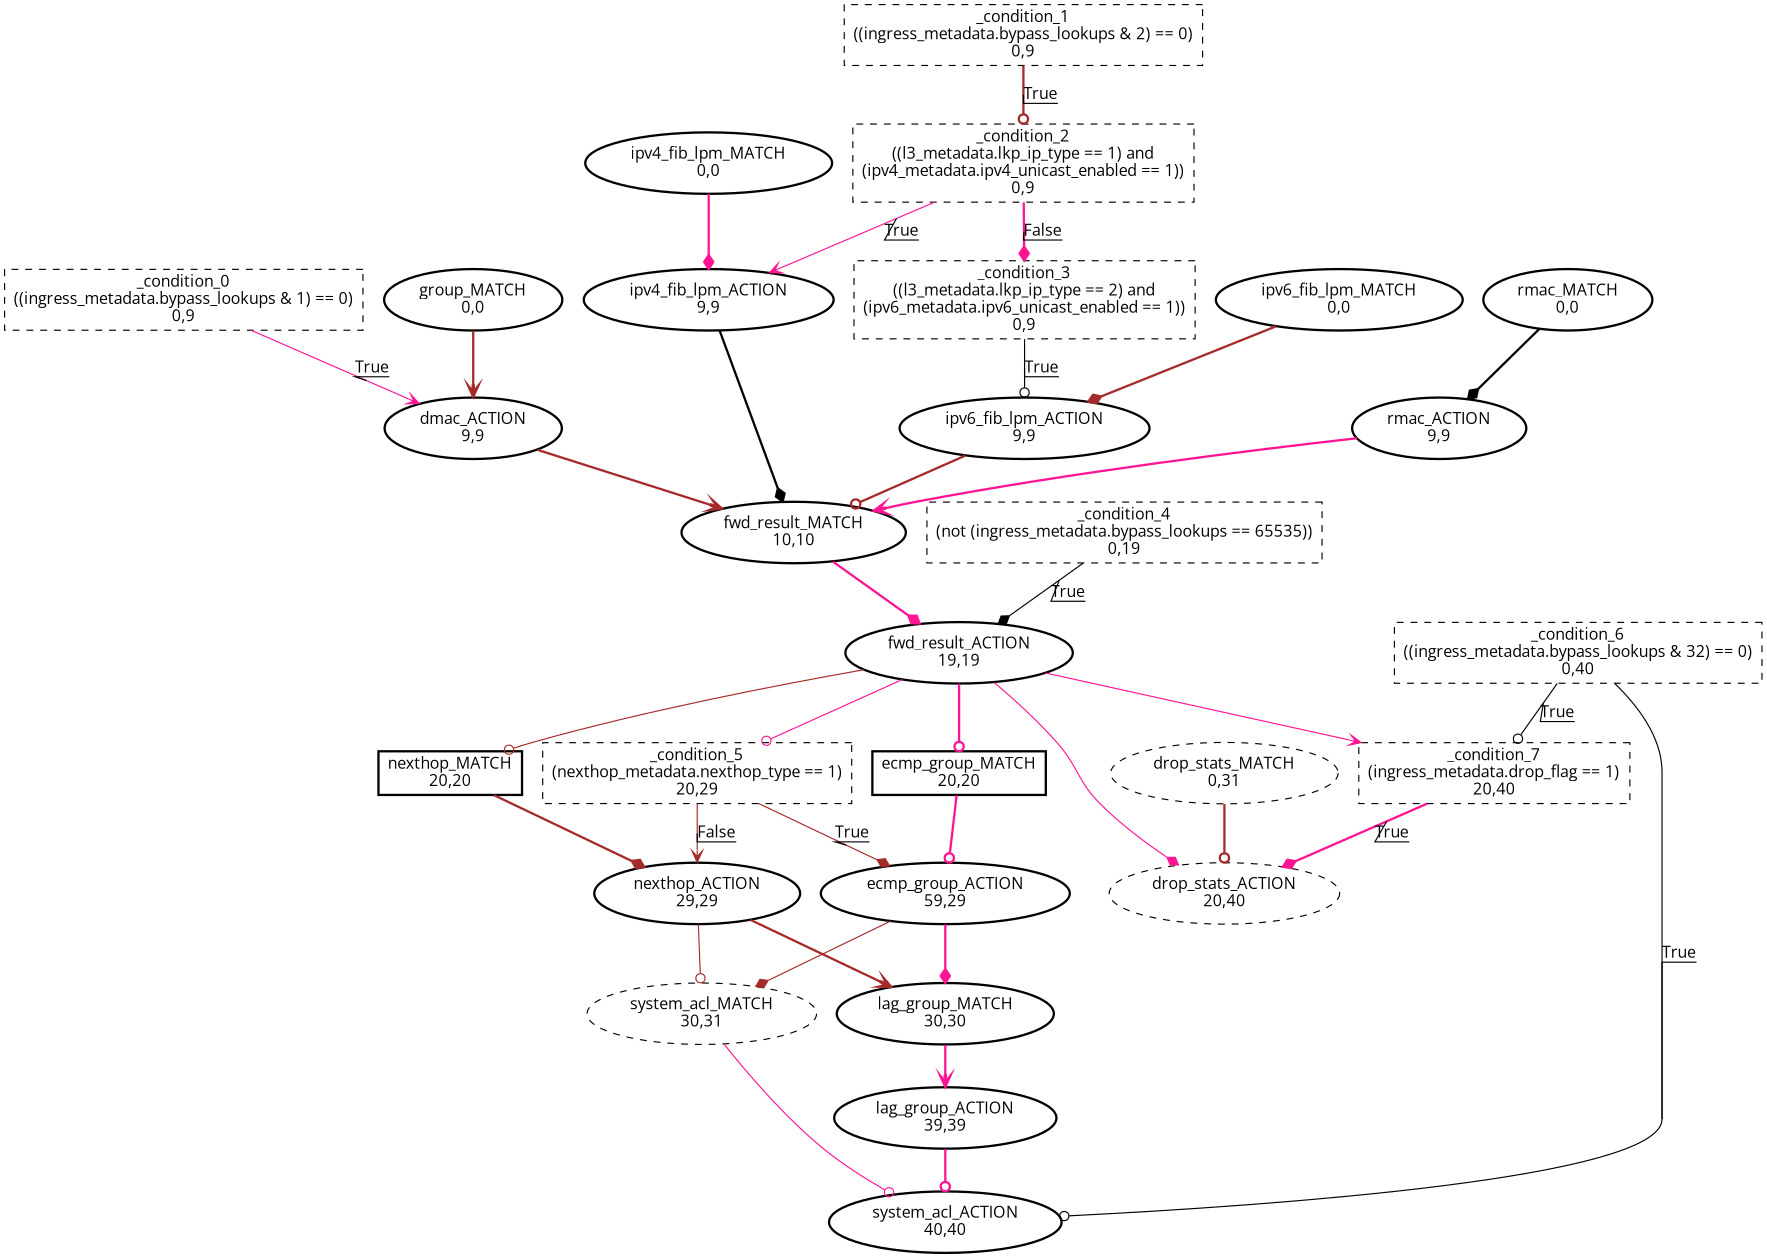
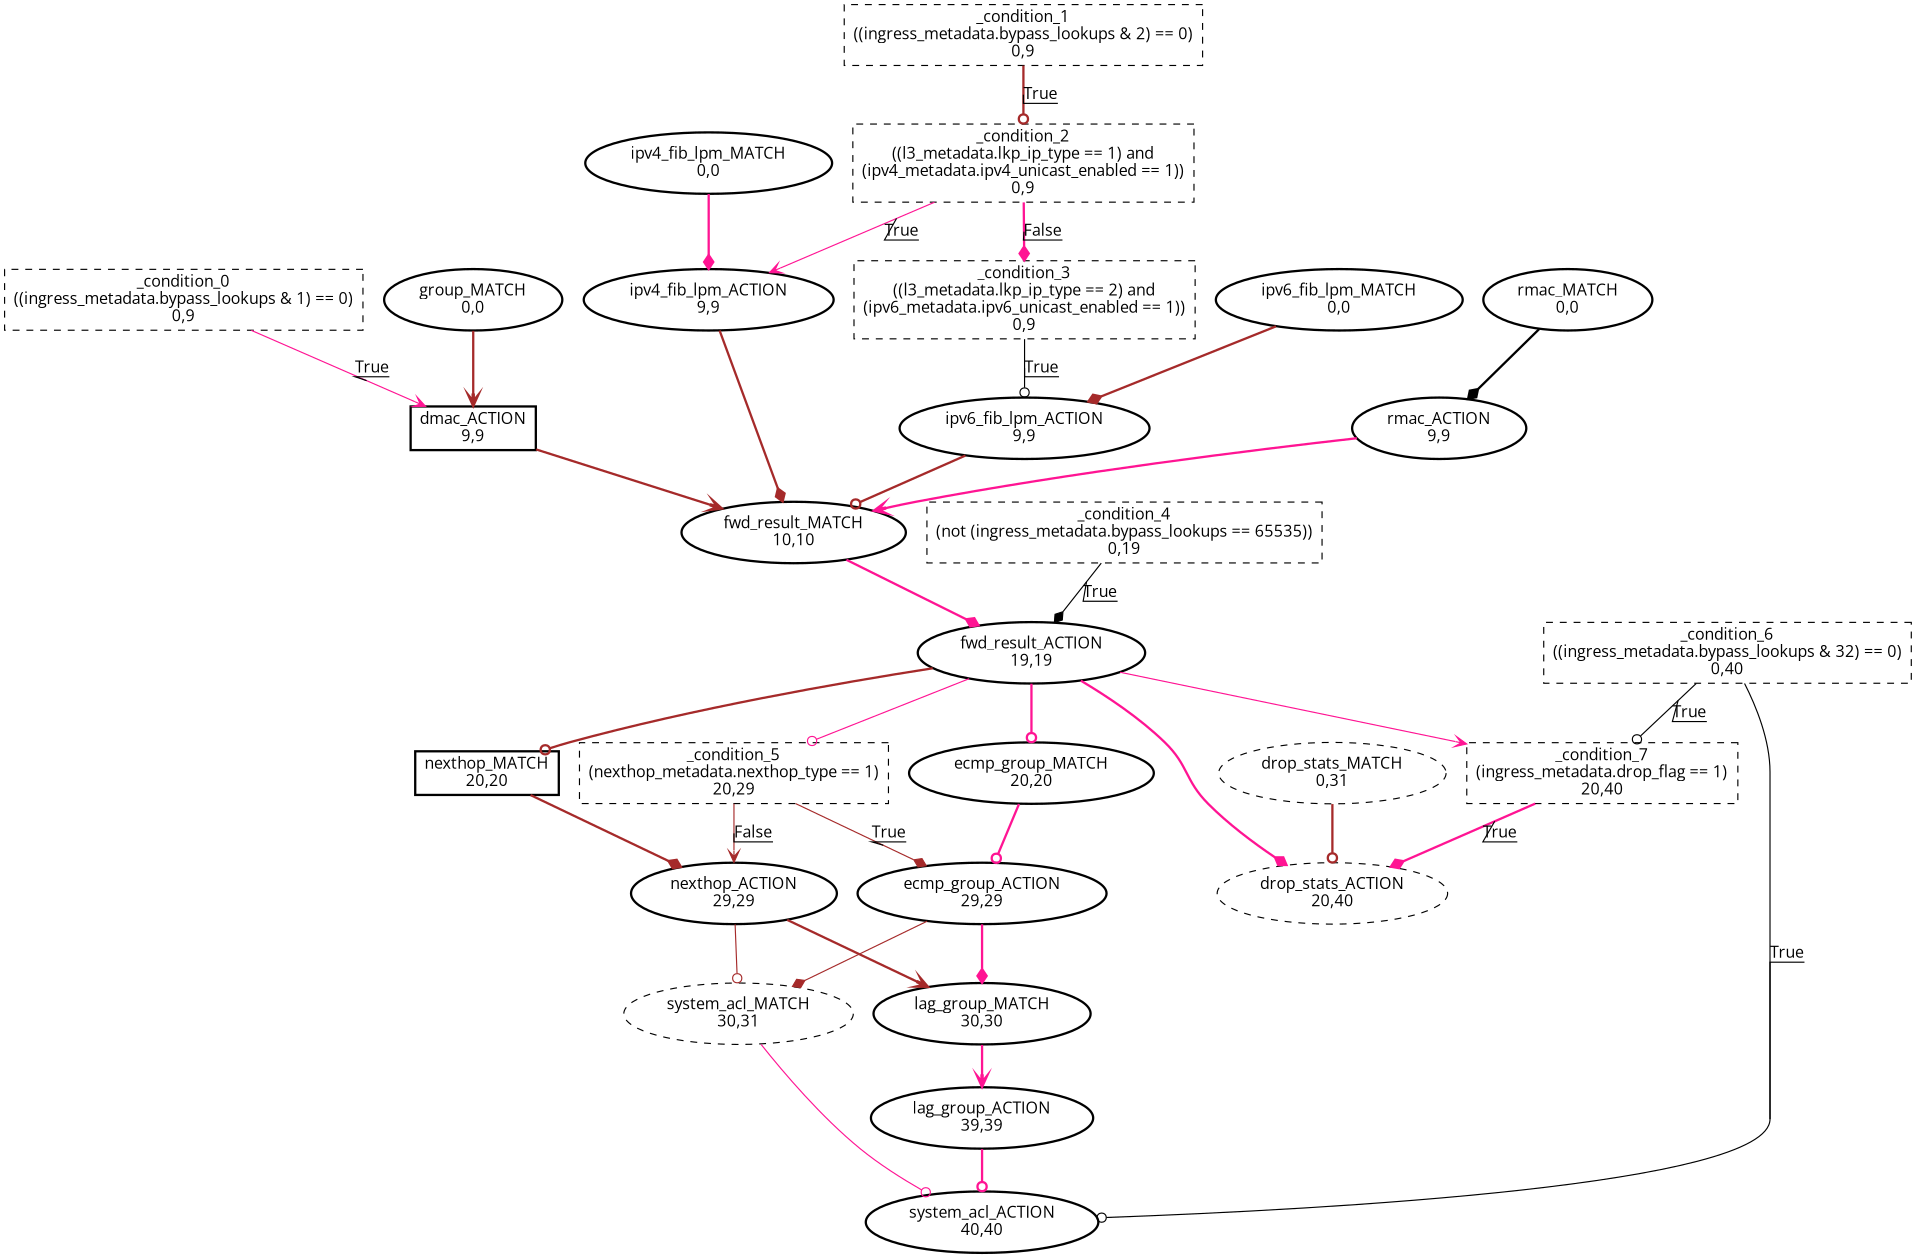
edge "ipv4_fib_lpm_ACTION 9,9" -> "fwd_result_MATCH 10,10": color black -> brown
node "dmac_ACTION 9,9": shape ellipse -> box
edge "fwd_result_ACTION 19,19" -> "nexthop_MATCH 20,20": style solid -> bold
node "ecmp_group_MATCH 20,20": shape box -> ellipse
edge "fwd_result_ACTION 19,19" -> "drop_stats_ACTION 20,40": style solid -> bold
node "ecmp_group_ACTION 59,29": label "ecmp_group_ACTION 59,29" -> "ecmp_group_ACTION 29,29"
